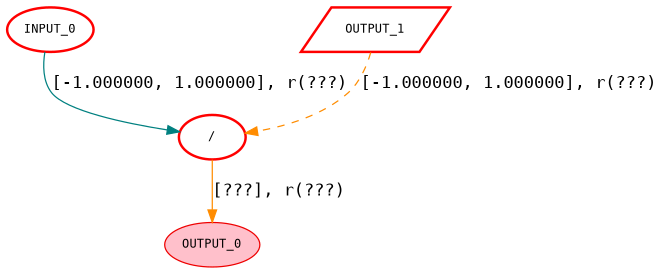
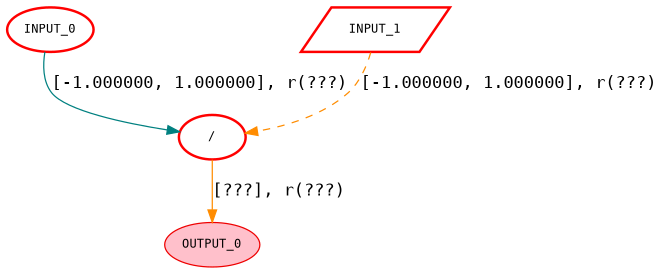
node "OUTPUT_1": label "OUTPUT_1" -> "INPUT_1"
